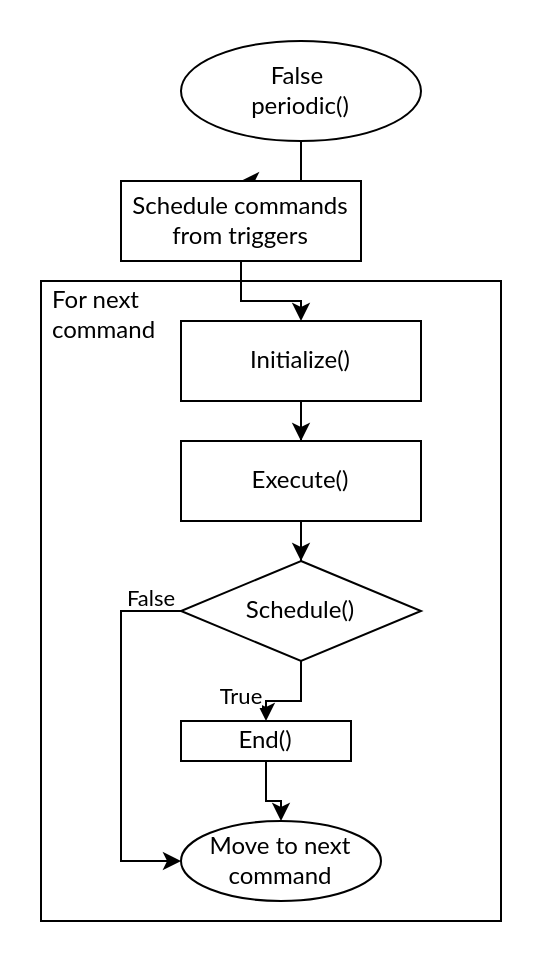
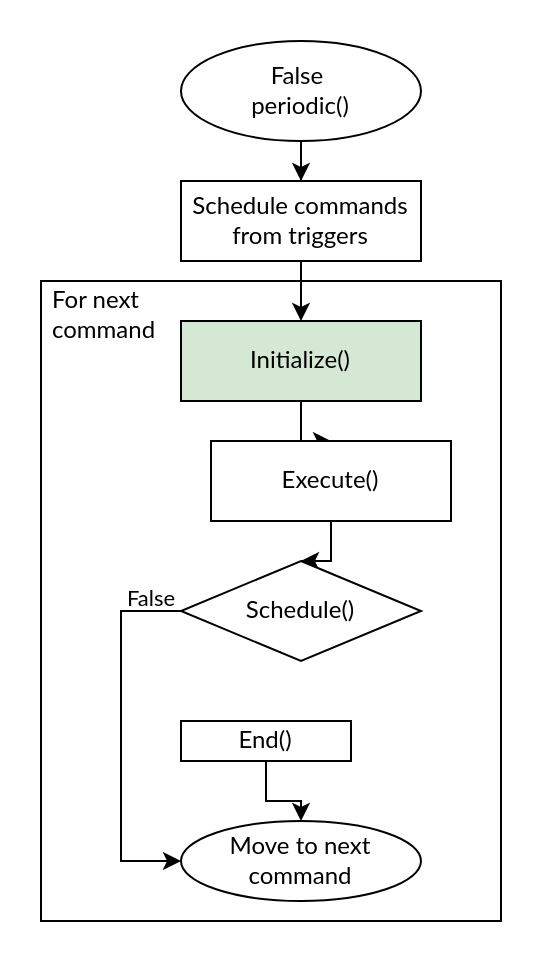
node "Schedule commands from triggers": moved (241, 221) -> (301, 221)
node "Initialize()": fillcolor #ffffff -> #d5e8d4
node "Execute()": moved (301, 481) -> (331, 481)
edge "Schedule()" -> "End()": removed, label "True"
node "Move to next command": size 200x80 -> 240x80
